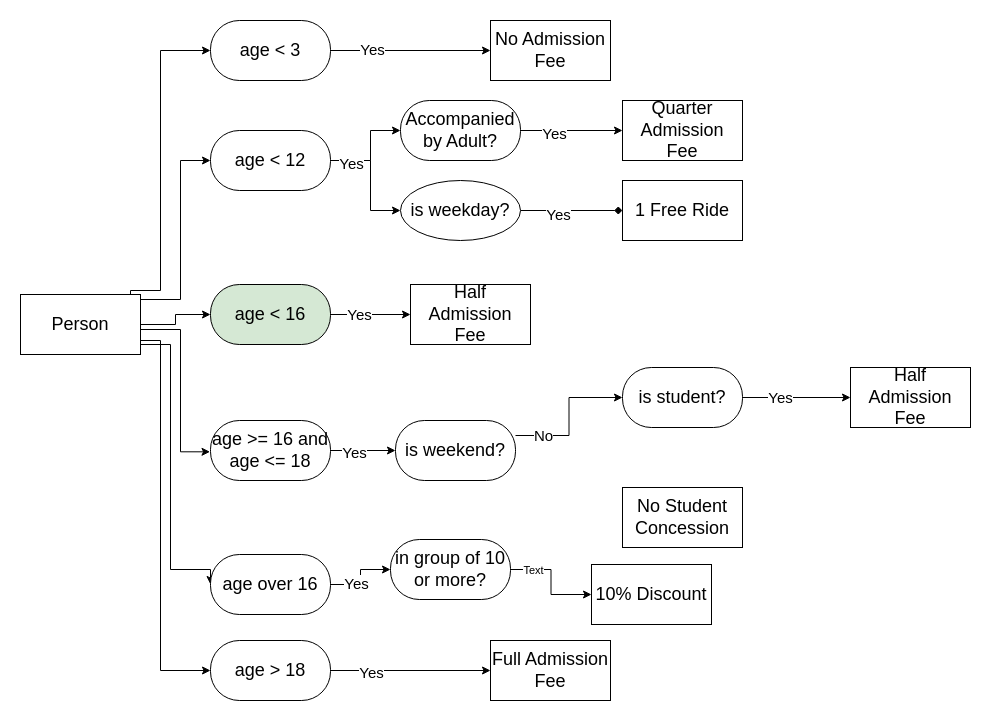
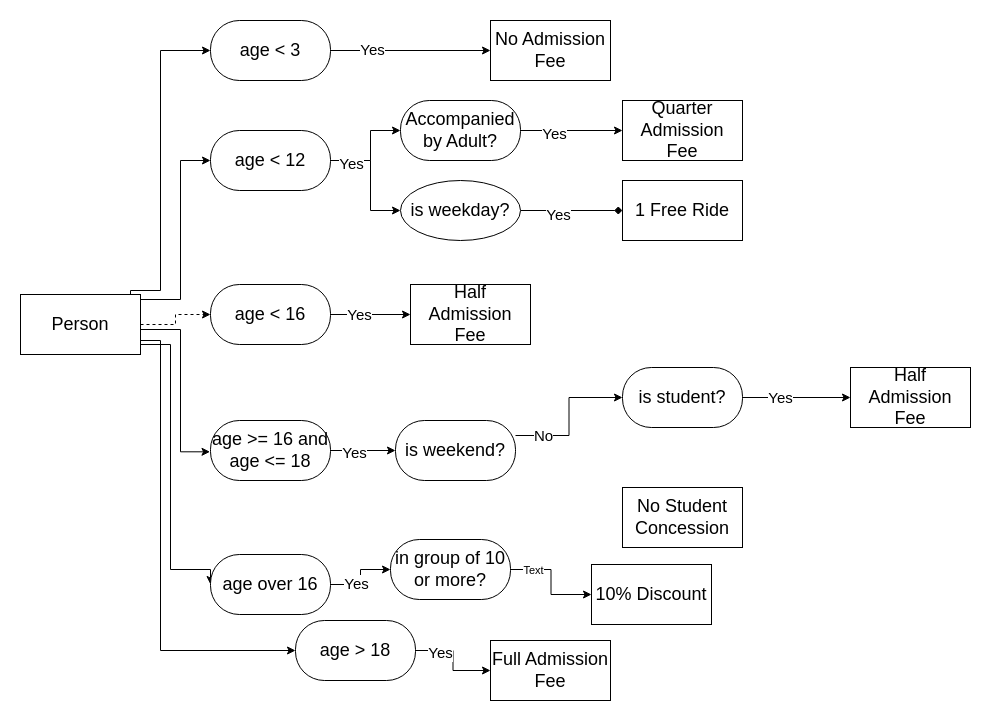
node "age < 16": fillcolor #d5e8d4 -> #ffffff
edge "Person" -> "age < 16": style solid -> dashed
node "age > 18": moved (271, 671) -> (356, 651)
